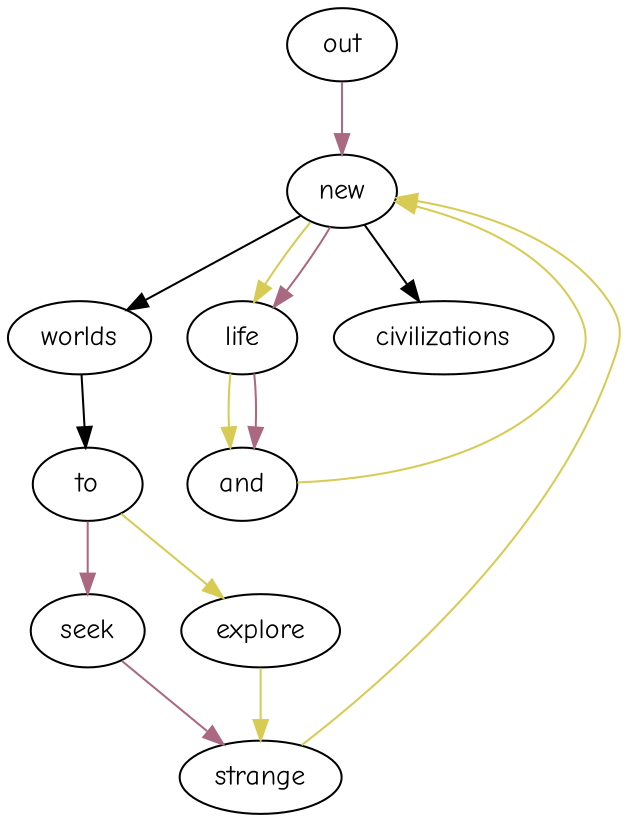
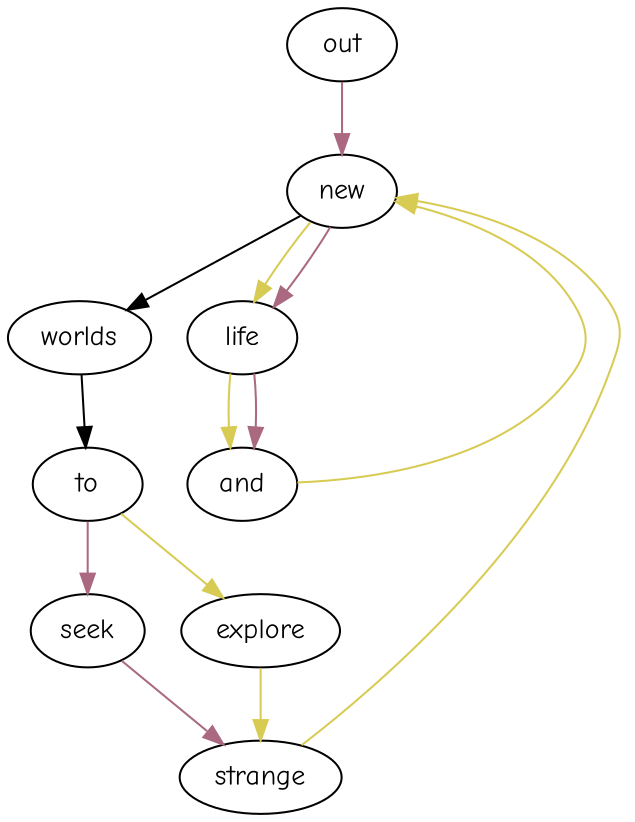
node "civilizations": removed
